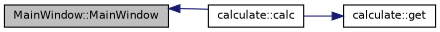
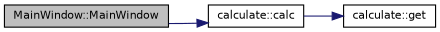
edge "calculate::calc" -> "MainWindow::MainWindow": reversed
